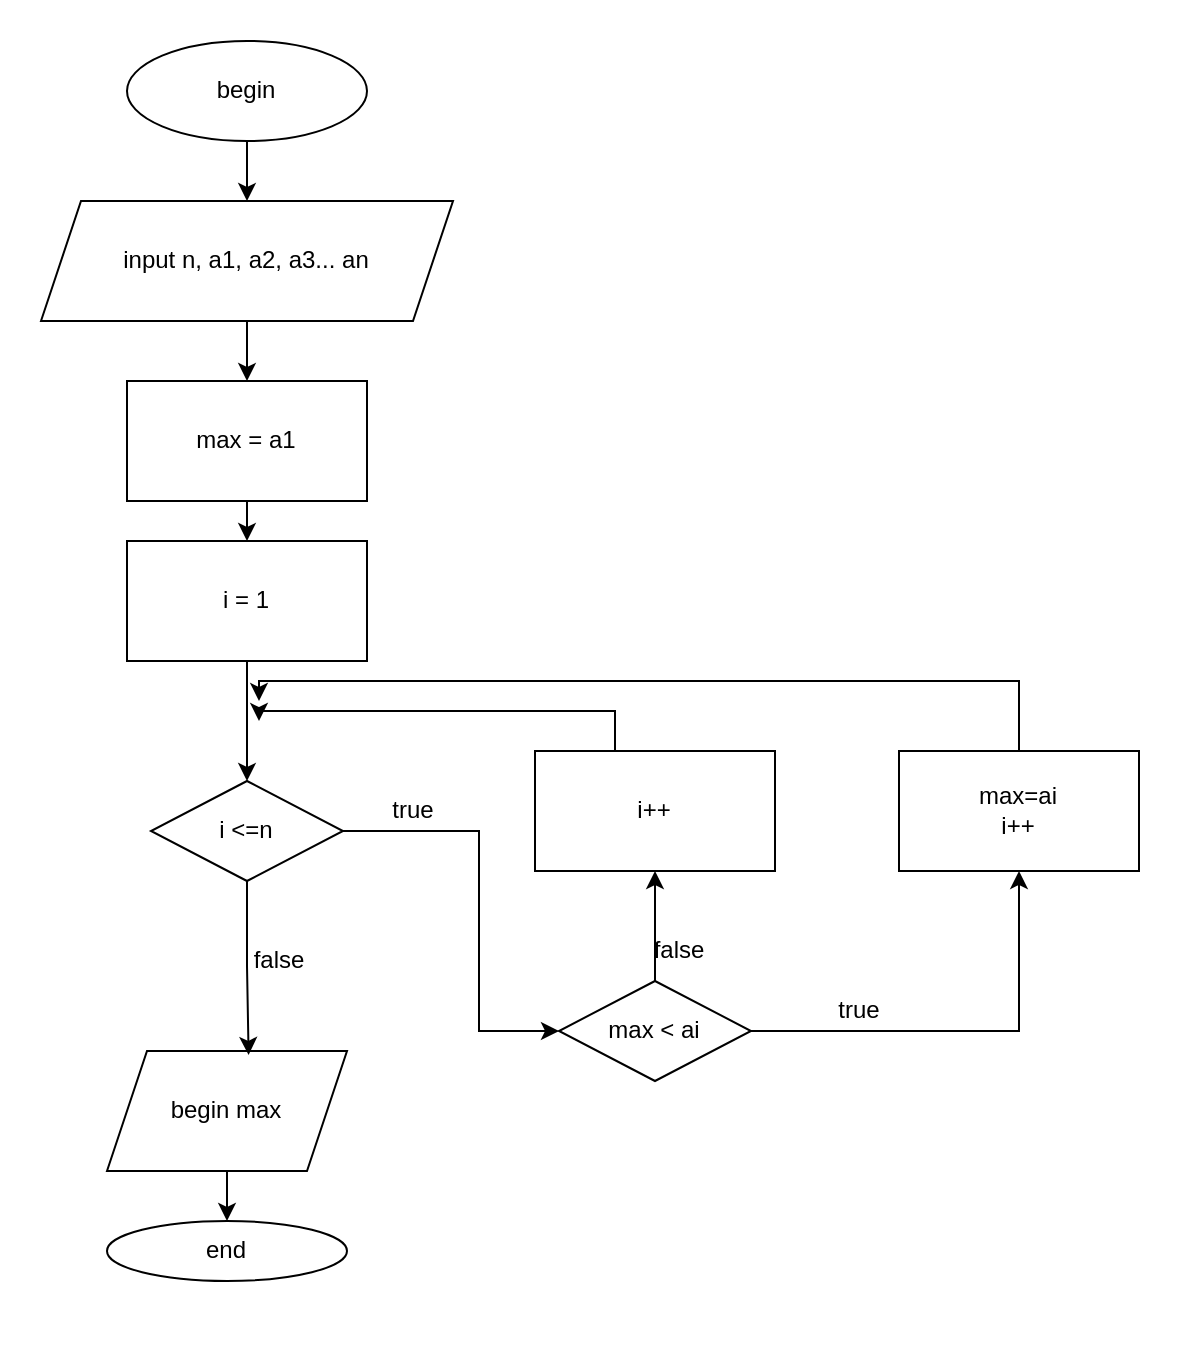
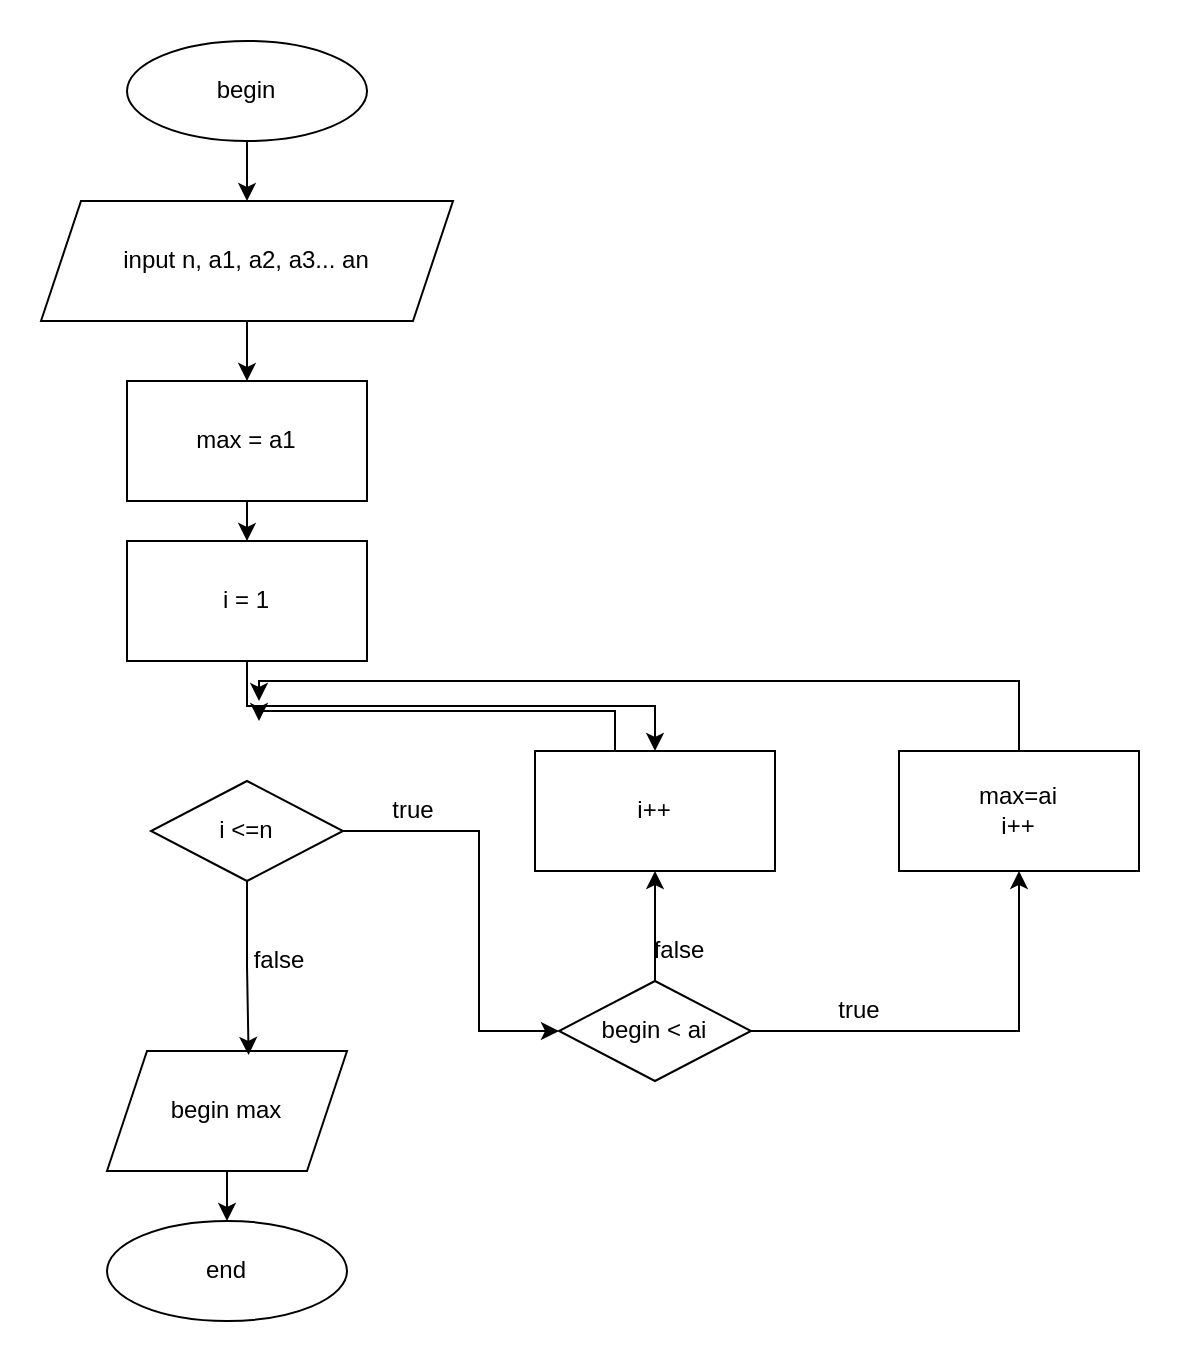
edge "i = 1" -> "i <=n": now "i = 1" -> "i++"
node "max < ai": label "max < ai" -> "begin < ai"
node "end": size 240x60 -> 240x100
